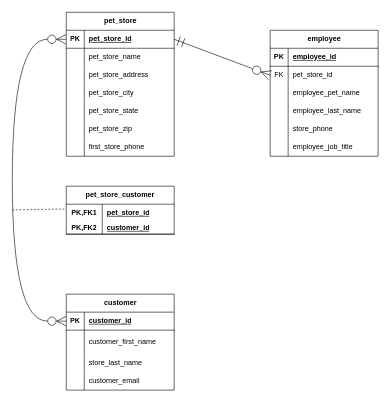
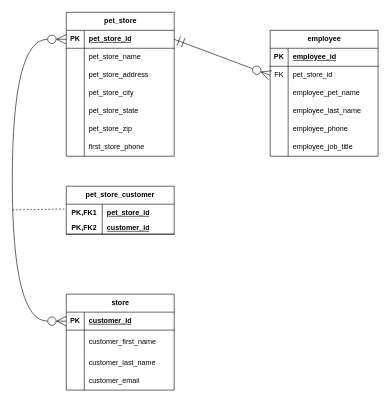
node "store_phone": label "store_phone" -> "employee_phone"
node "customer": label "customer" -> "store"
node "store_last_name": label "store_last_name" -> "customer_last_name"
